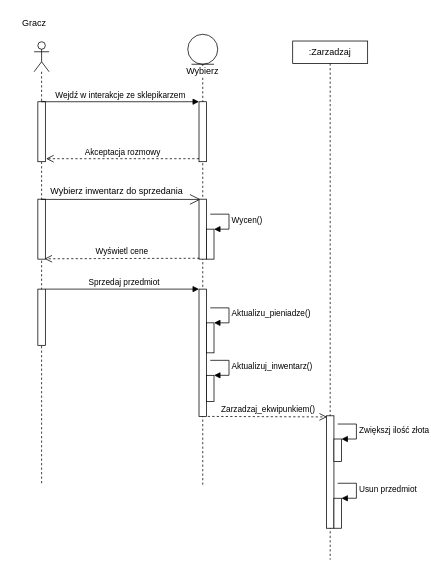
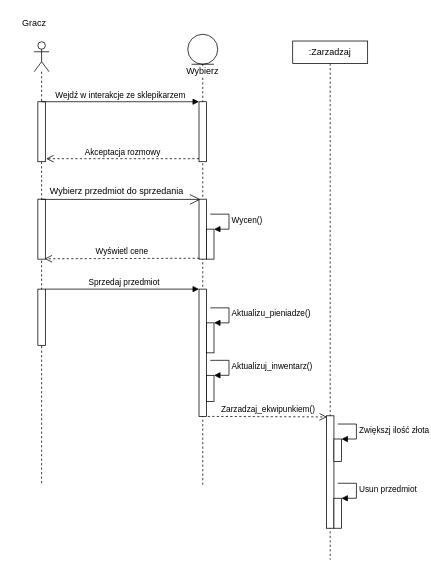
node "Wybierz inwentarz do sprzedania": label "Wybierz inwentarz do sprzedania" -> "Wybierz przedmiot do sprzedania"
